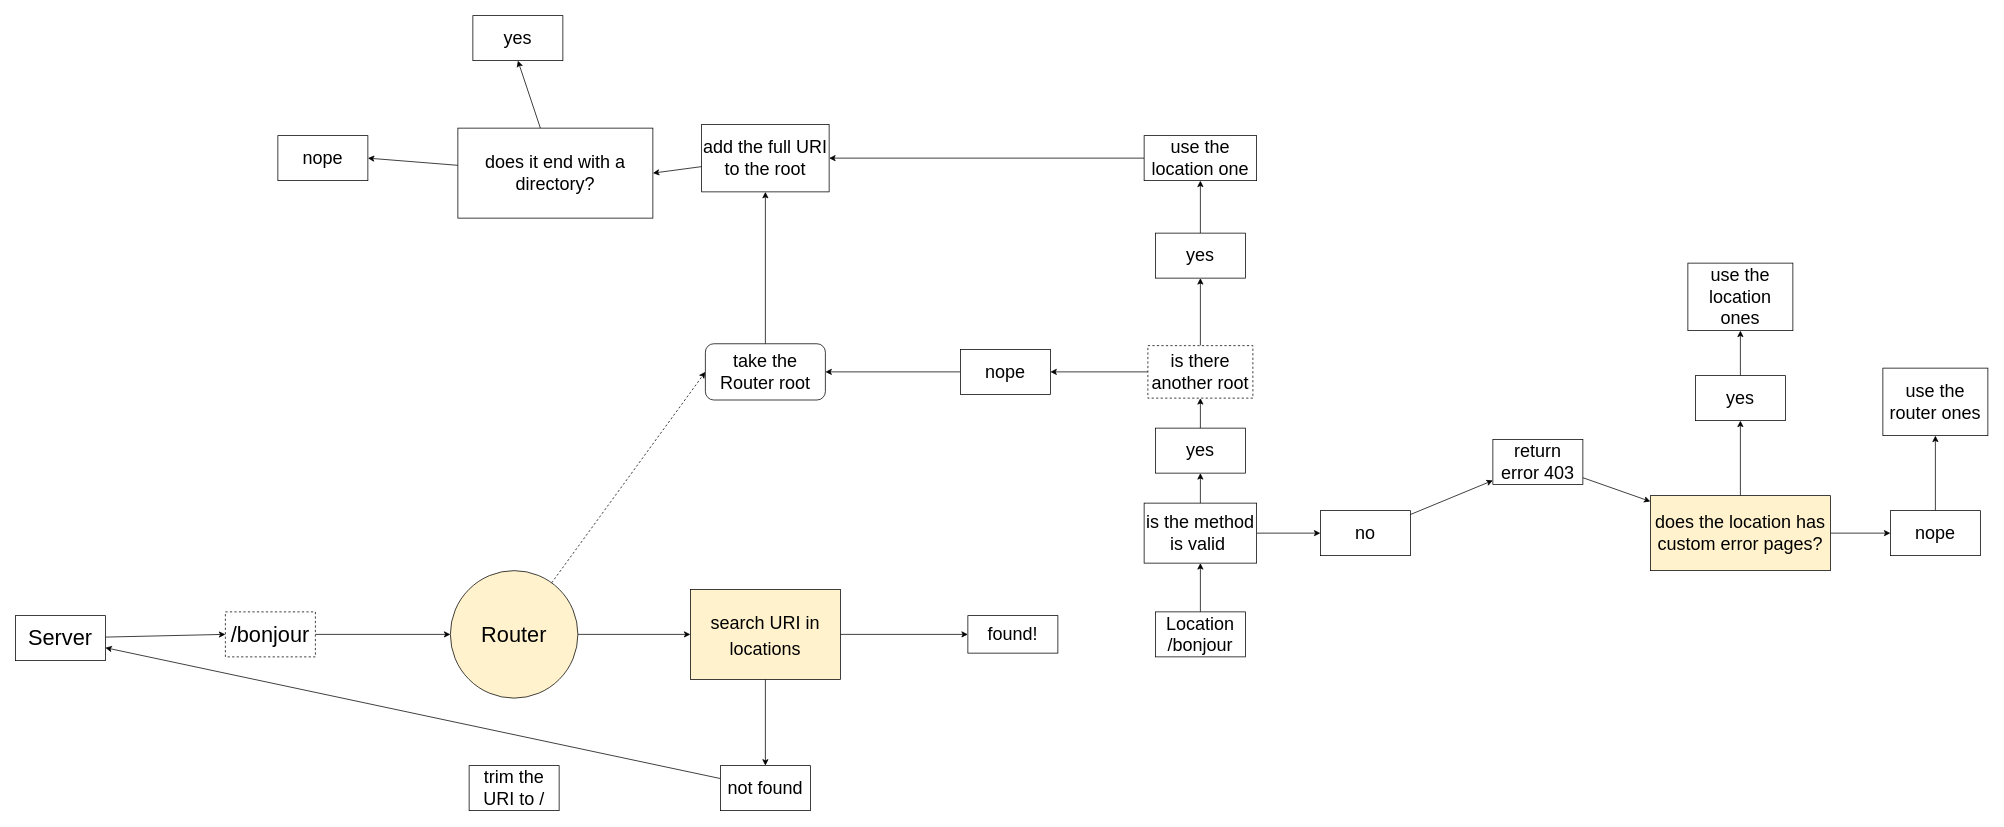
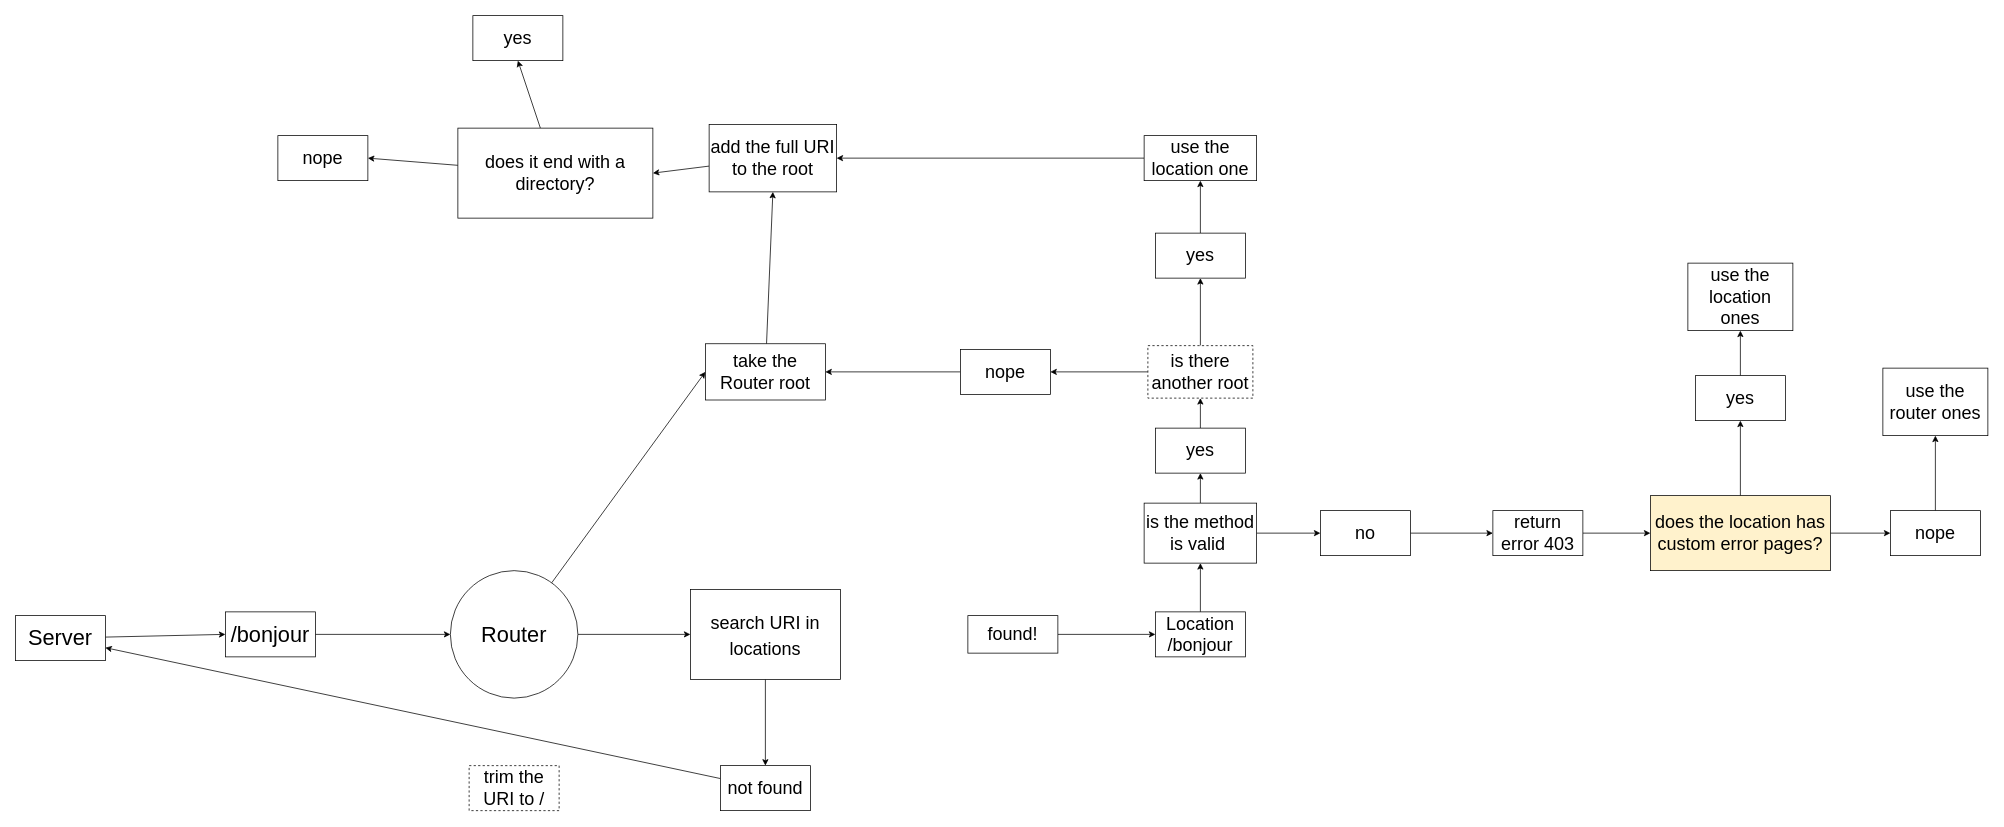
node "add the full URI to the root": moved (765, 158) -> (773, 158)
node "take the Router root": shape rounded rectangle -> rectangle
node "return error 403": moved (1538, 462) -> (1538, 533)
edge "Router" -> "take the Router root": style dashed -> solid
node "/bonjour": style dashed -> solid
node "Router": fillcolor #fff2cc -> #ffffff
node "search URI in locations": fillcolor #fff2cc -> #ffffff
edge "search URI in locations" -> "found!": removed
edge "found!" -> "Location /bonjour": added
node "trim the URI to /": style solid -> dashed
